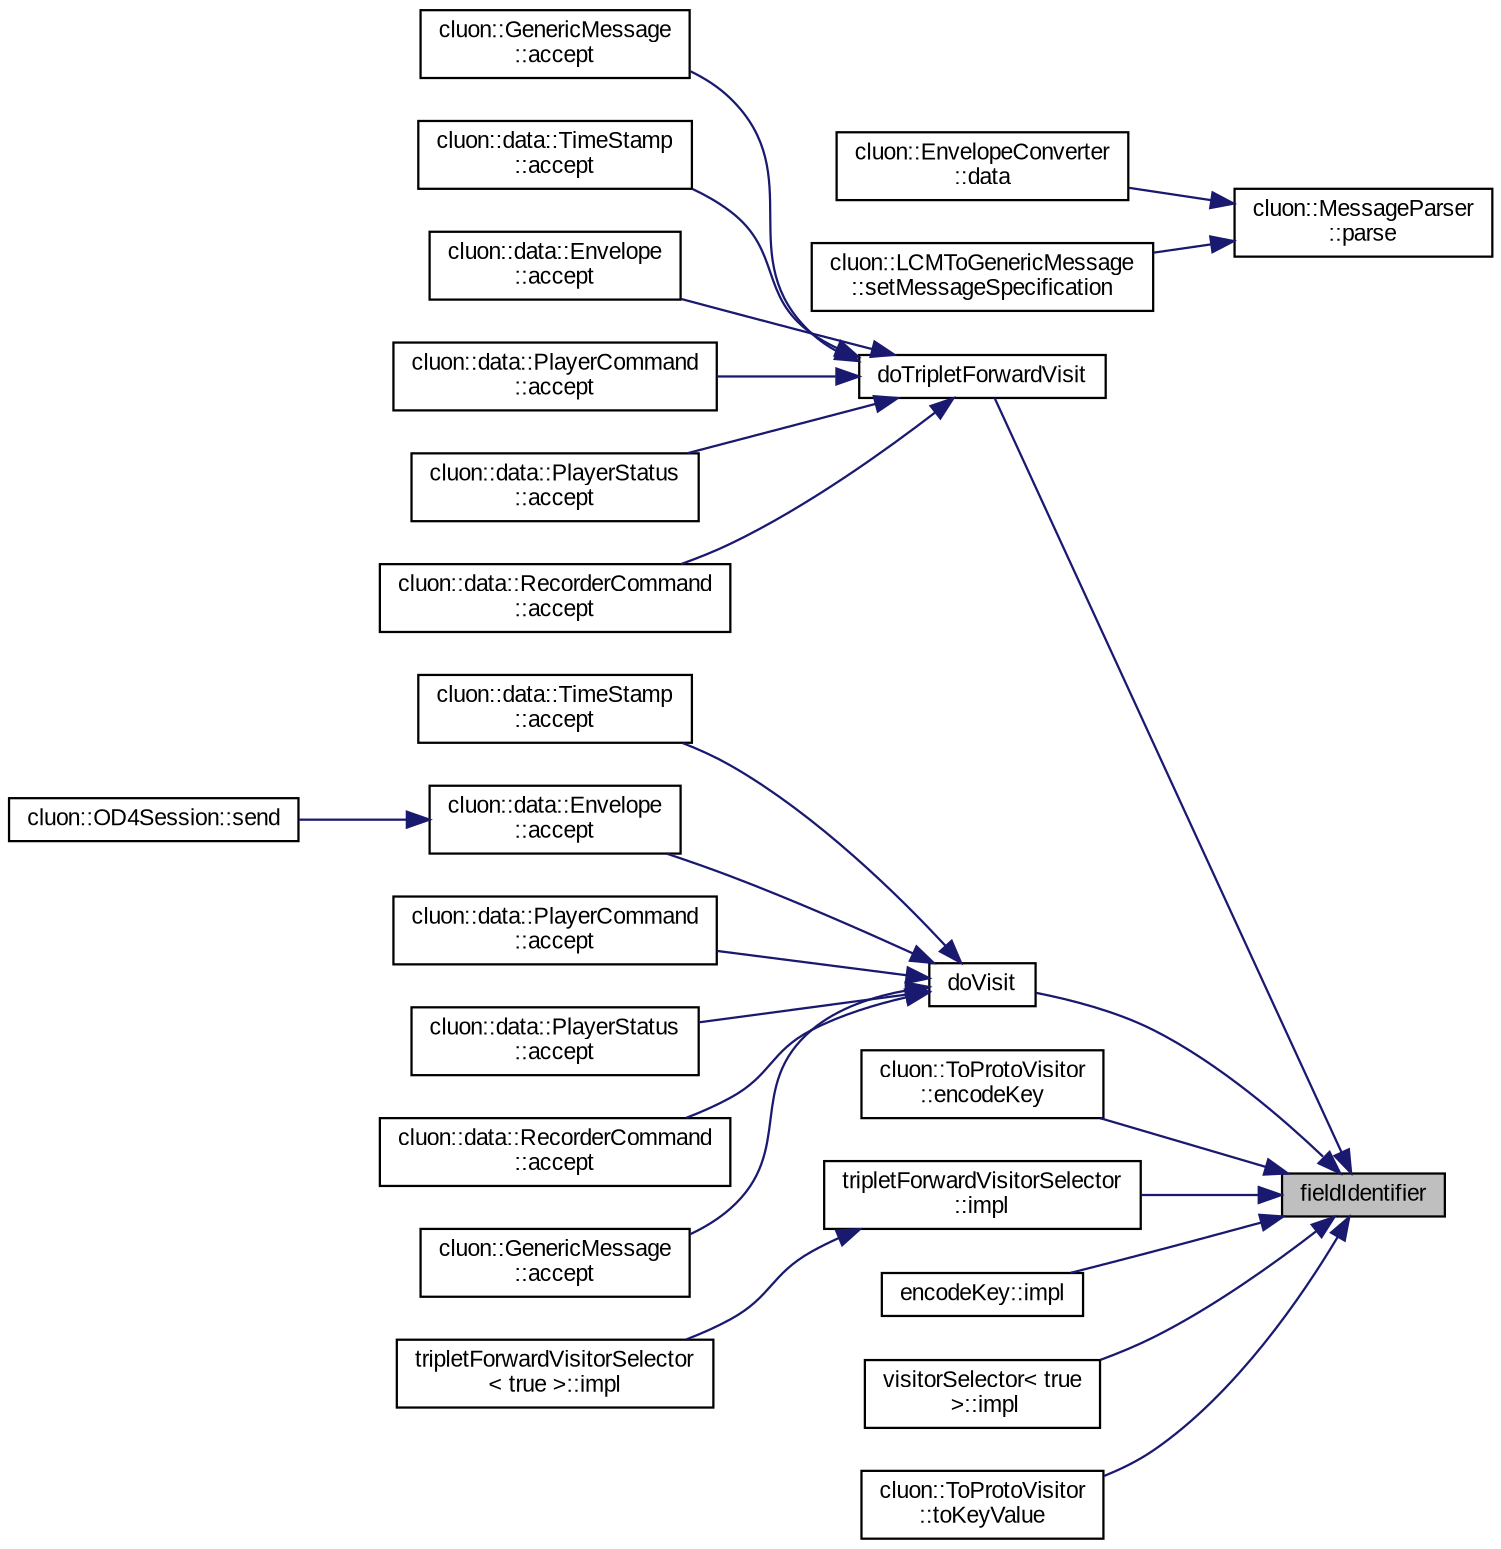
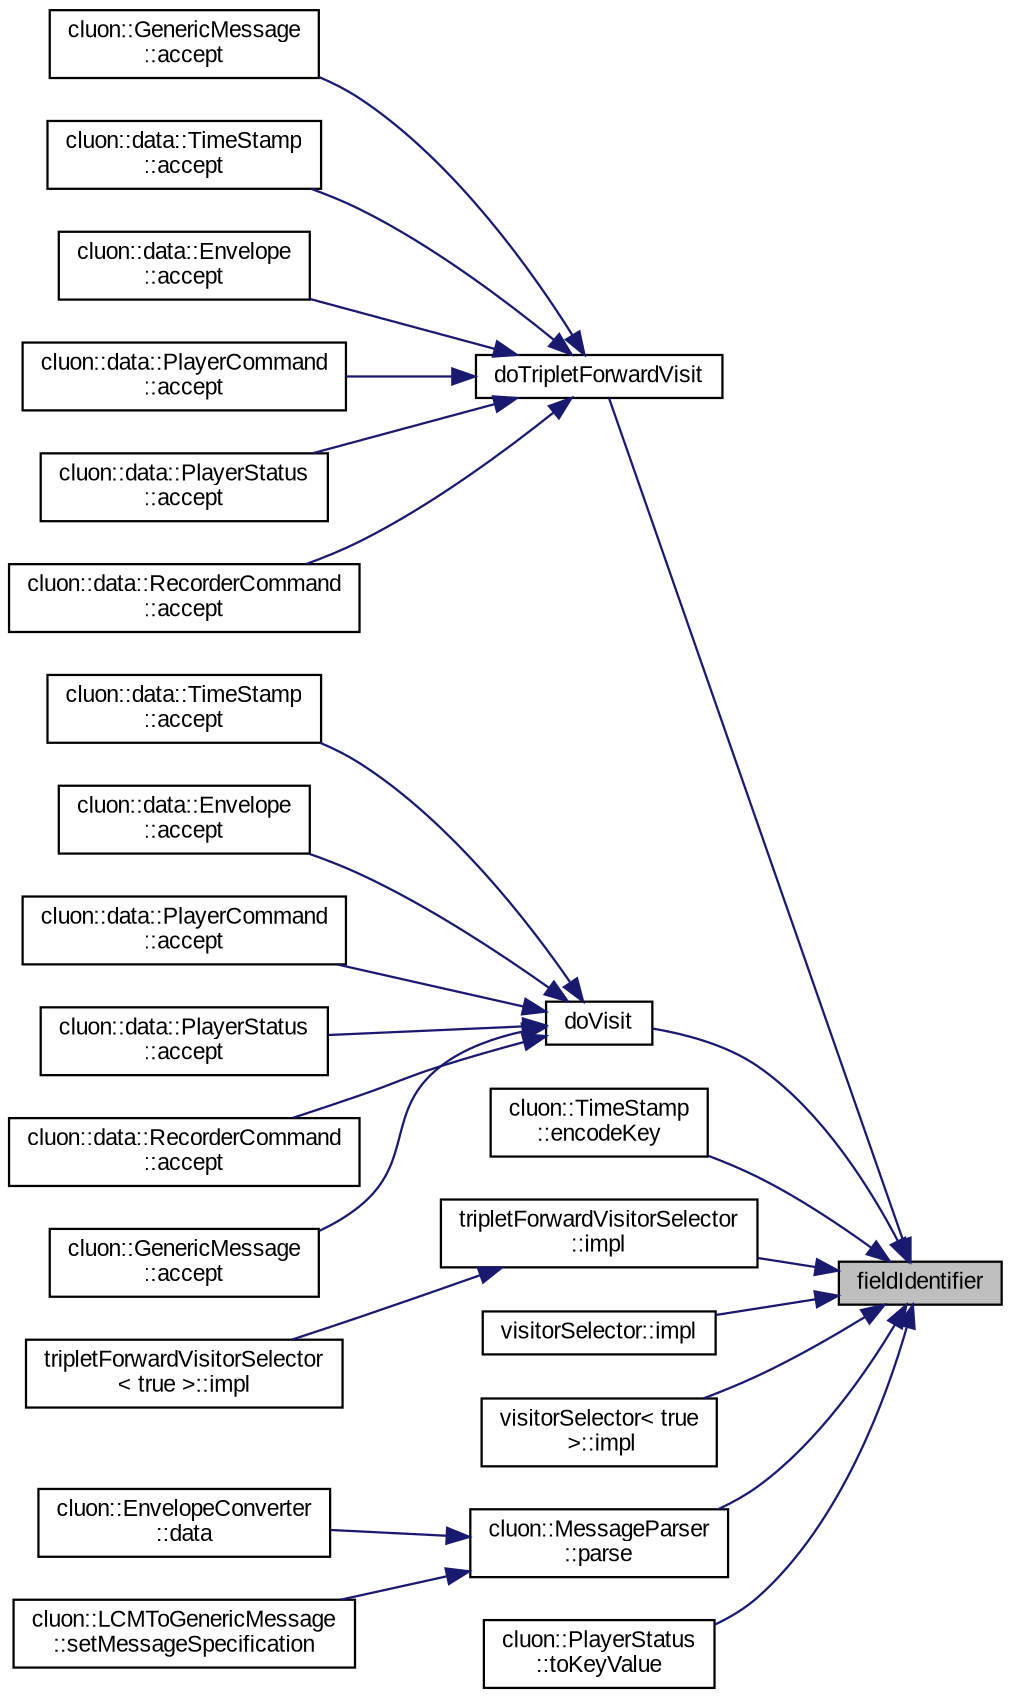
node "cluon::OD4Session::send": removed
node "cluon::ToProtoVisitor ::encodeKey": label "cluon::ToProtoVisitor ::encodeKey" -> "cluon::TimeStamp ::encodeKey"
node "encodeKey::impl": label "encodeKey::impl" -> "visitorSelector::impl"
edge "cluon::MessageParser ::parse" -> "fieldIdentifier": added
node "cluon::ToProtoVisitor ::toKeyValue": label "cluon::ToProtoVisitor ::toKeyValue" -> "cluon::PlayerStatus ::toKeyValue"
